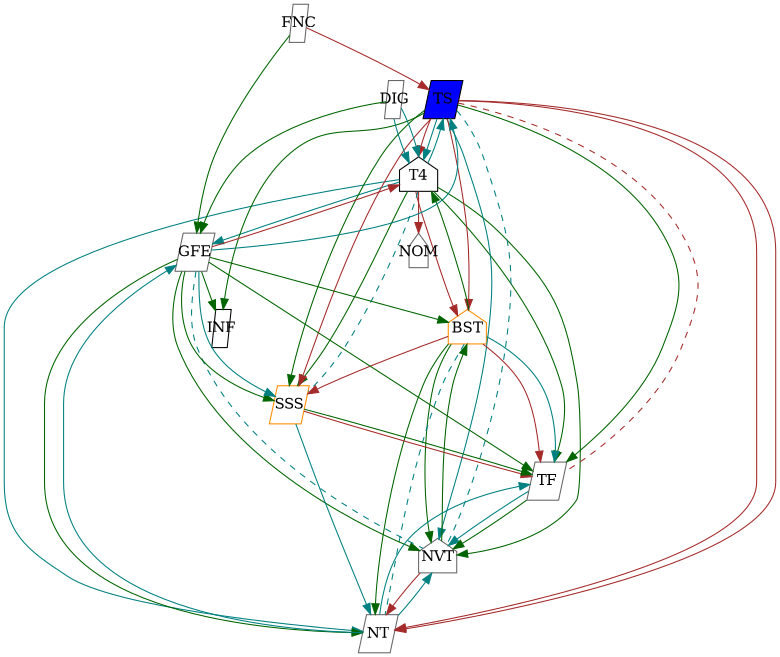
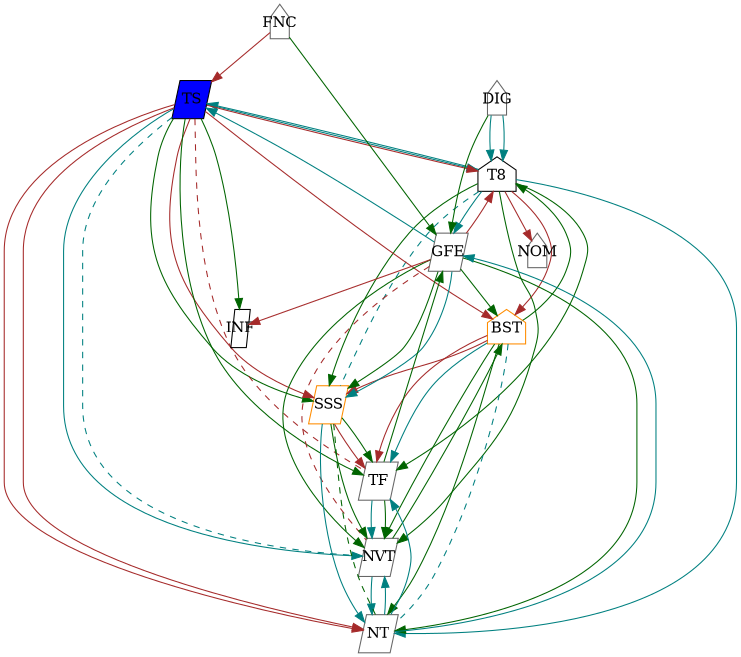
node "FNC": shape parallelogram -> house
node "DIG": shape parallelogram -> house
node "T4": label "T4" -> "T8"
edge "GFE" -> "INF": color darkgreen -> brown
edge "GFE" -> "TF": reversed
edge "GFE" -- "NVT": color teal -> brown
edge "SSS" -> "NVT": added
edge "SSS" -- "NT": added
node "NVT": shape house -> parallelogram
edge "NVT" -> "NT": color brown -> teal
